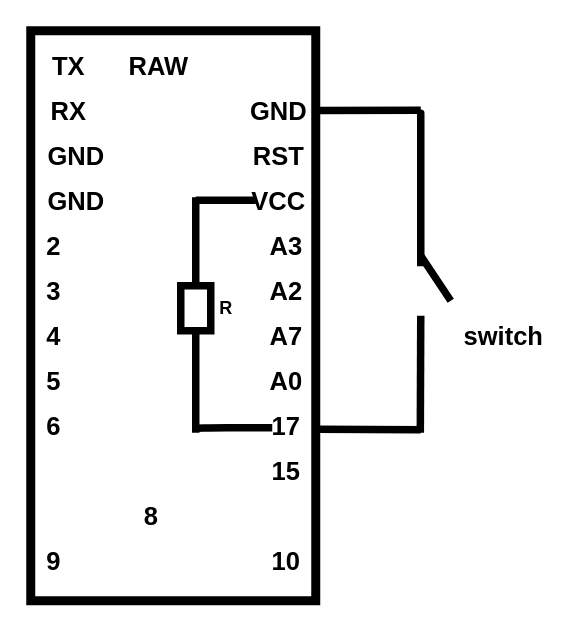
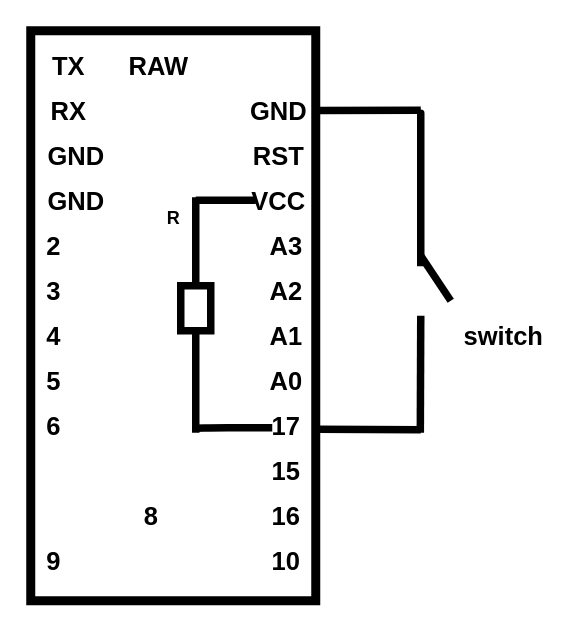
node "R": moved (226, 308) -> (173, 218)
node "A7": label "A7" -> "A1"
node "16": added
